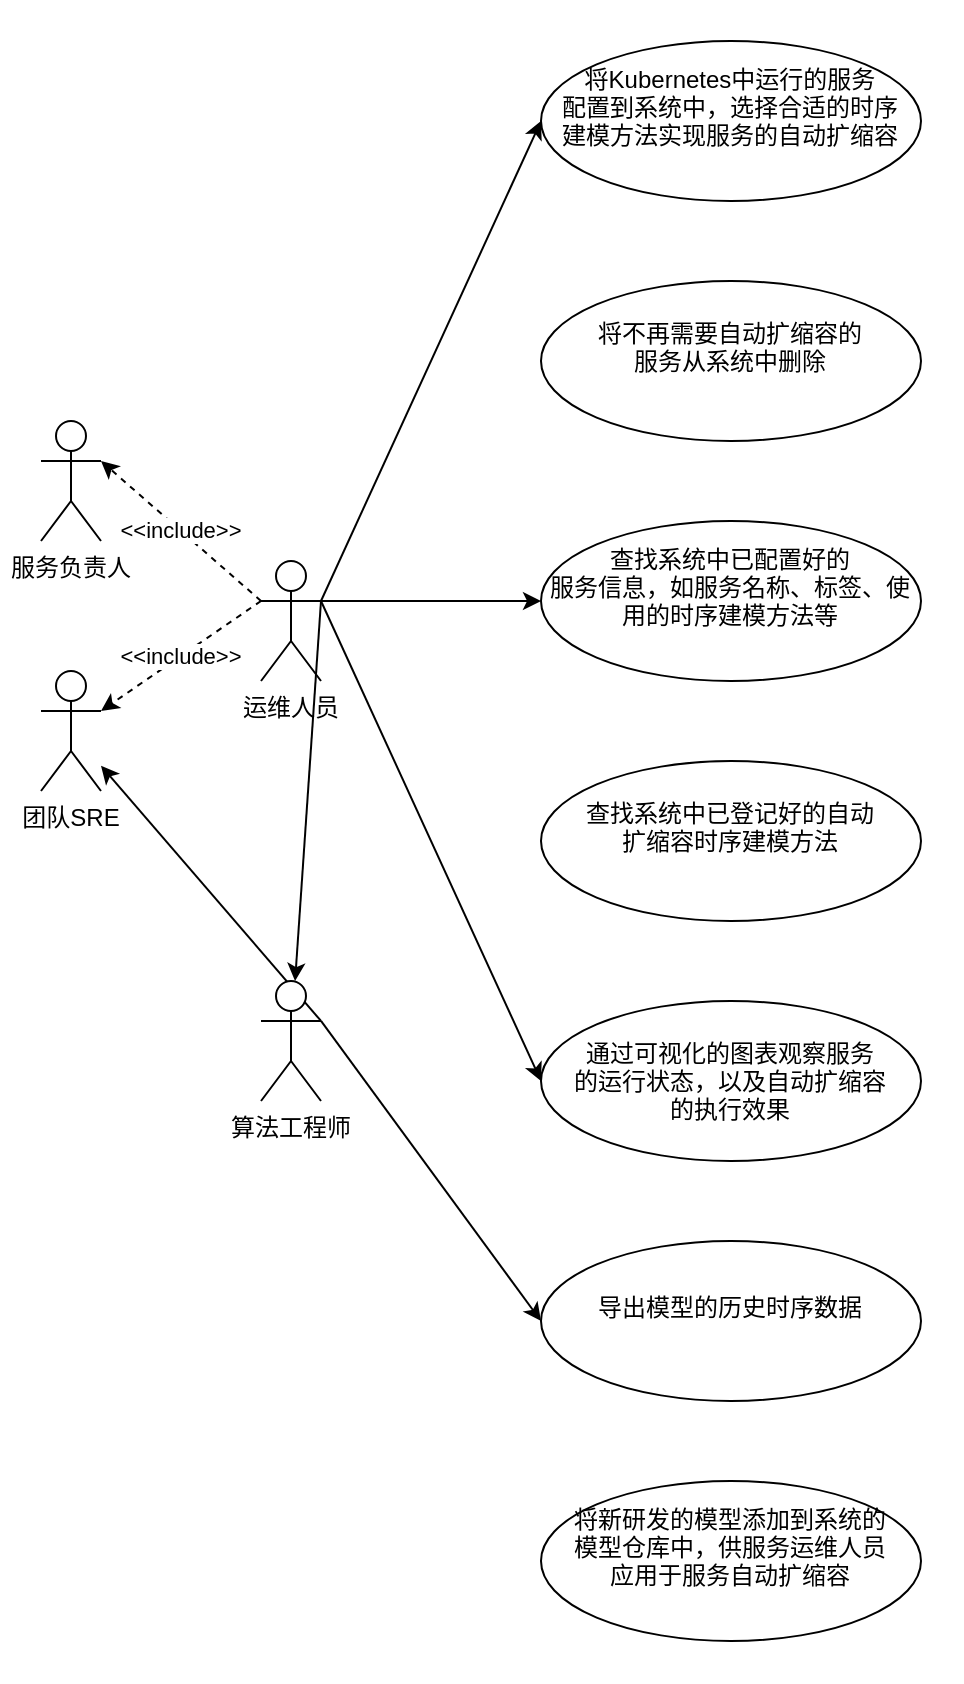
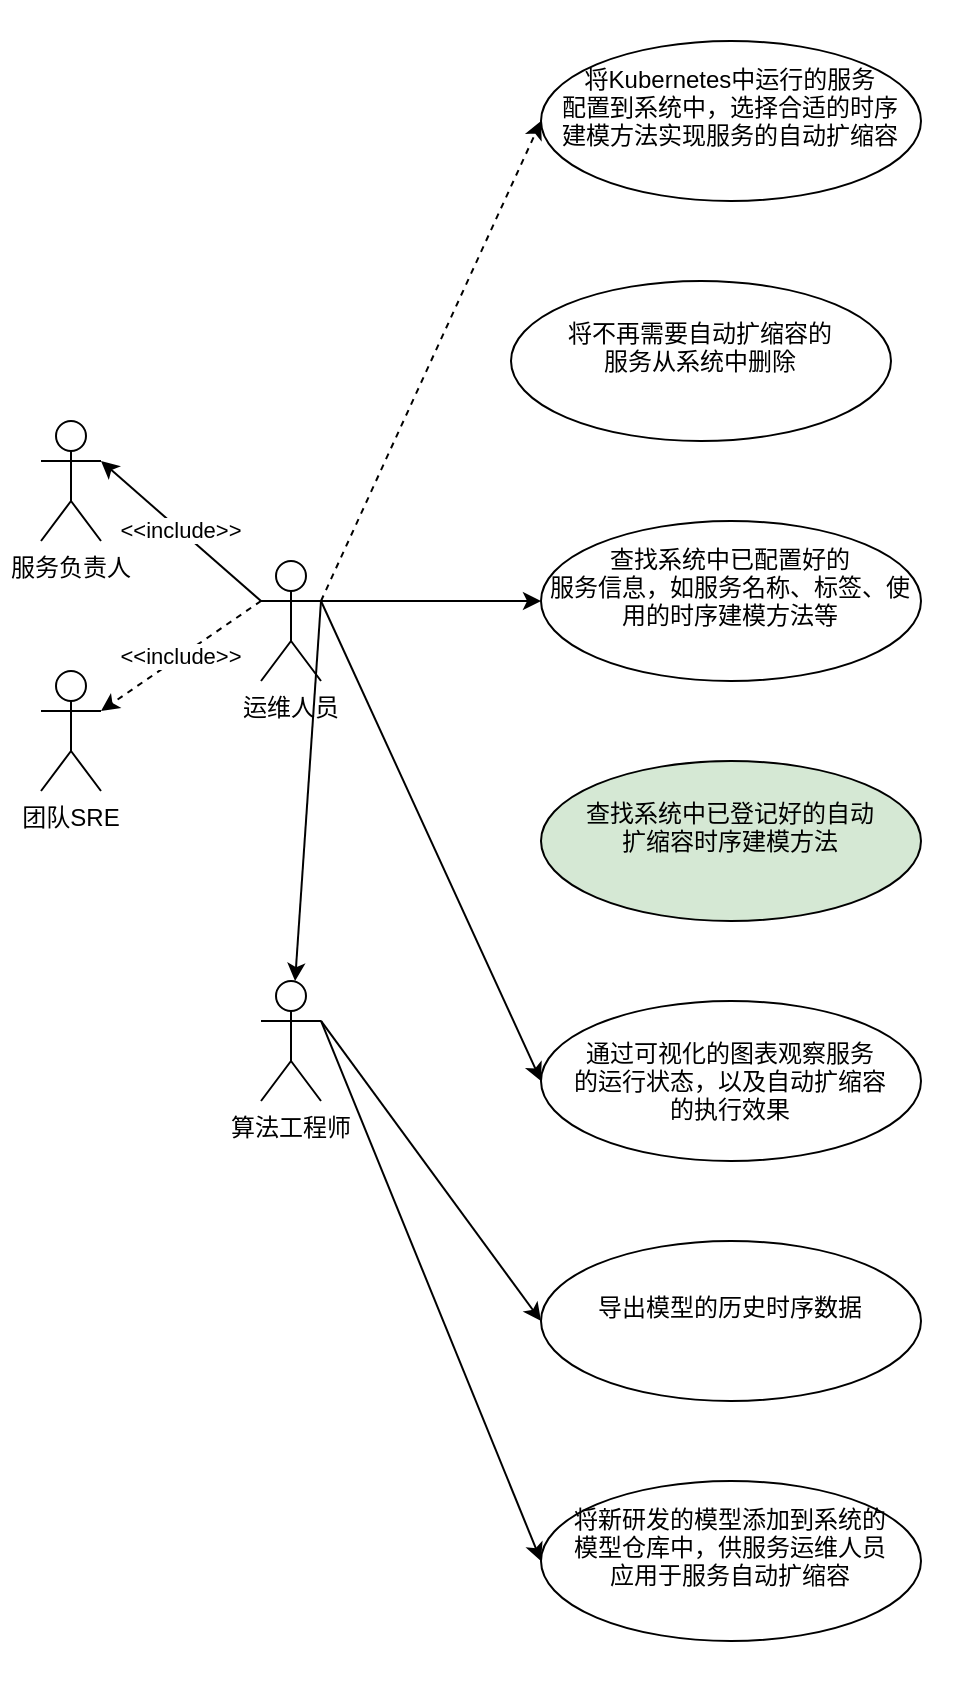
node "将不再需要自动扩缩容的 服务从系统中删除": moved (731, 361) -> (701, 361)
edge "运维人员" -> "将Kubernetes中运行的服务 配置到系统中，选择合适的时序 建模方法实现服务的自动扩缩容": style solid -> dashed
edge "运维人员" -> "服务负责人": style dashed -> solid
node "查找系统中已登记好的自动 扩缩容时序建模方法": fillcolor #ffffff -> #d5e8d4
edge "算法工程师" -> "团队SRE": now "算法工程师" -> "将新研发的模型添加到系统的 模型仓库中，供服务运维人员 应用于服务自动扩缩容"
